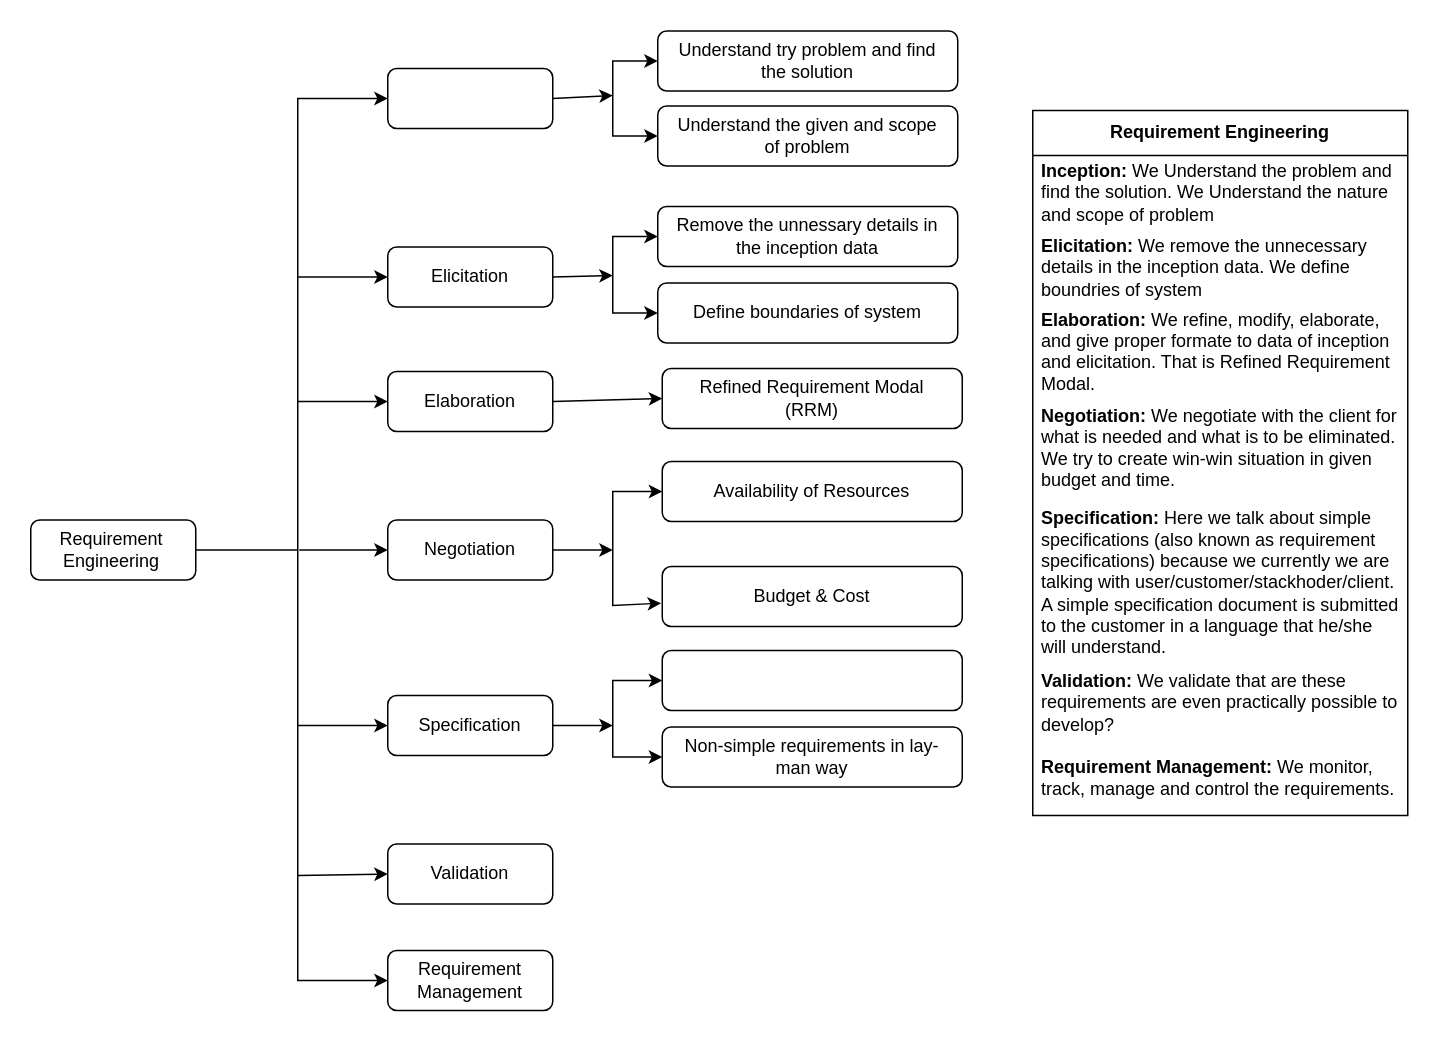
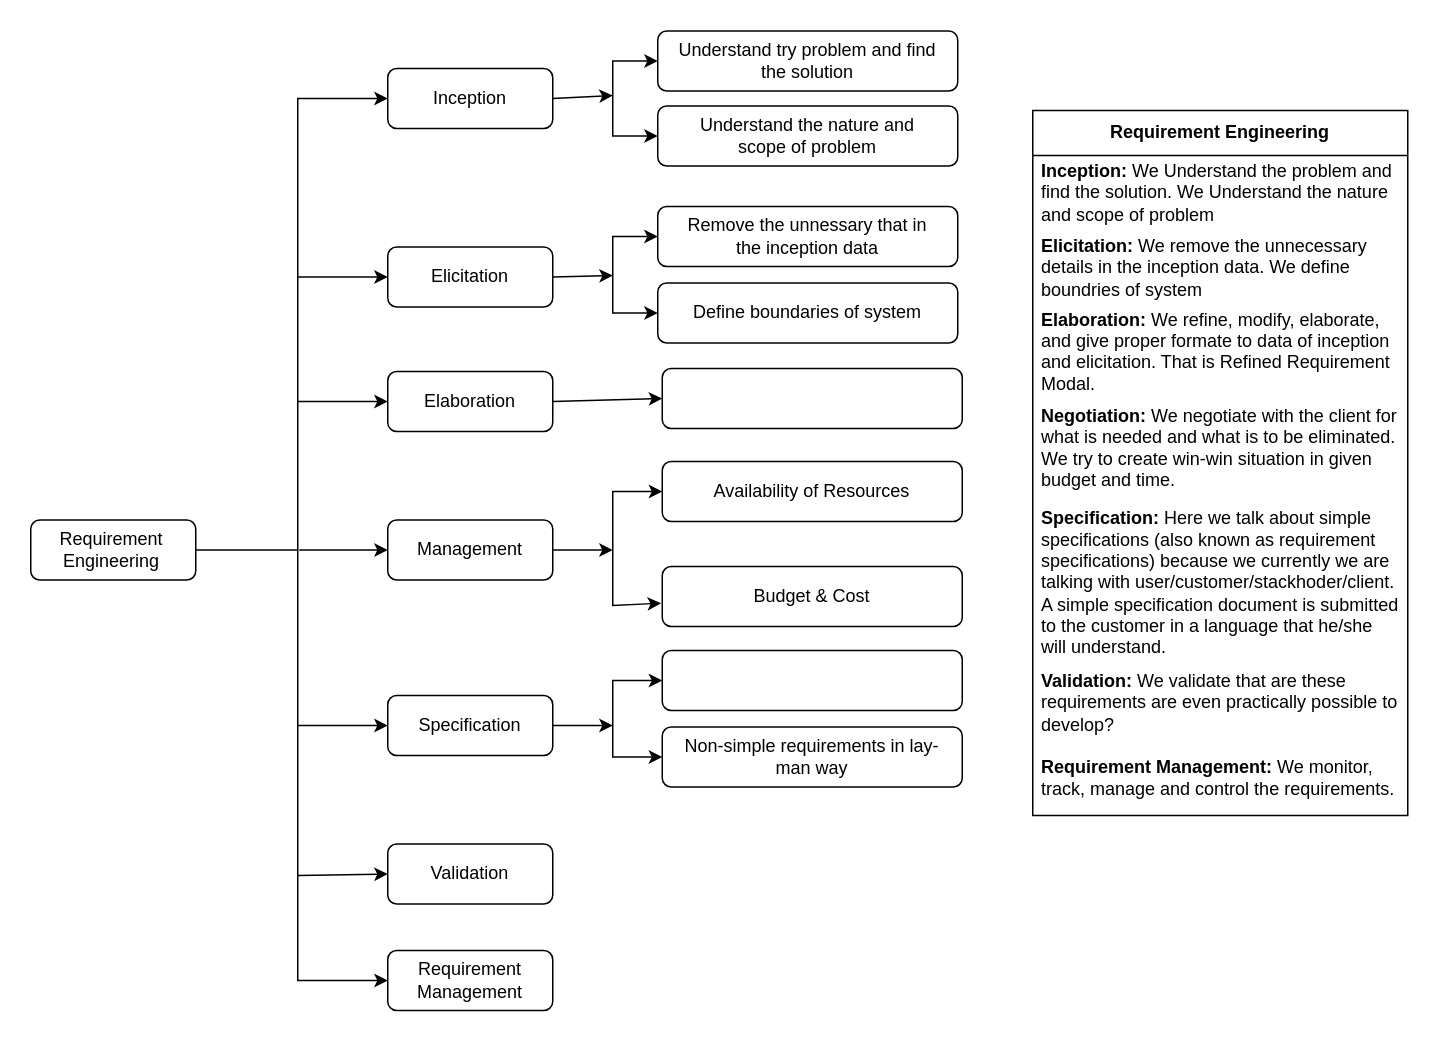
node "Inception": added
node "Understand the given and scope of problem": label "Understand the given and scope of problem" -> "Understand the nature and scope of problem"
node "Remove the unnessary details in the inception data": label "Remove the unnessary details in the inception data" -> "Remove the unnessary that in the inception data"
node "Refined Requirement Modal (RRM)": removed
node "Negotiation": label "Negotiation" -> "Management"
